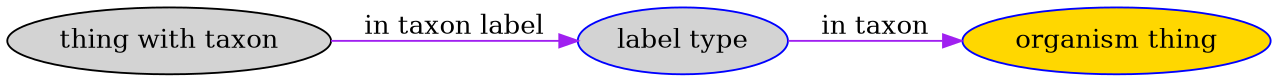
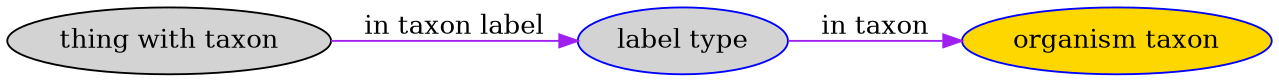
node "organism thing": label "organism thing" -> "organism taxon"
